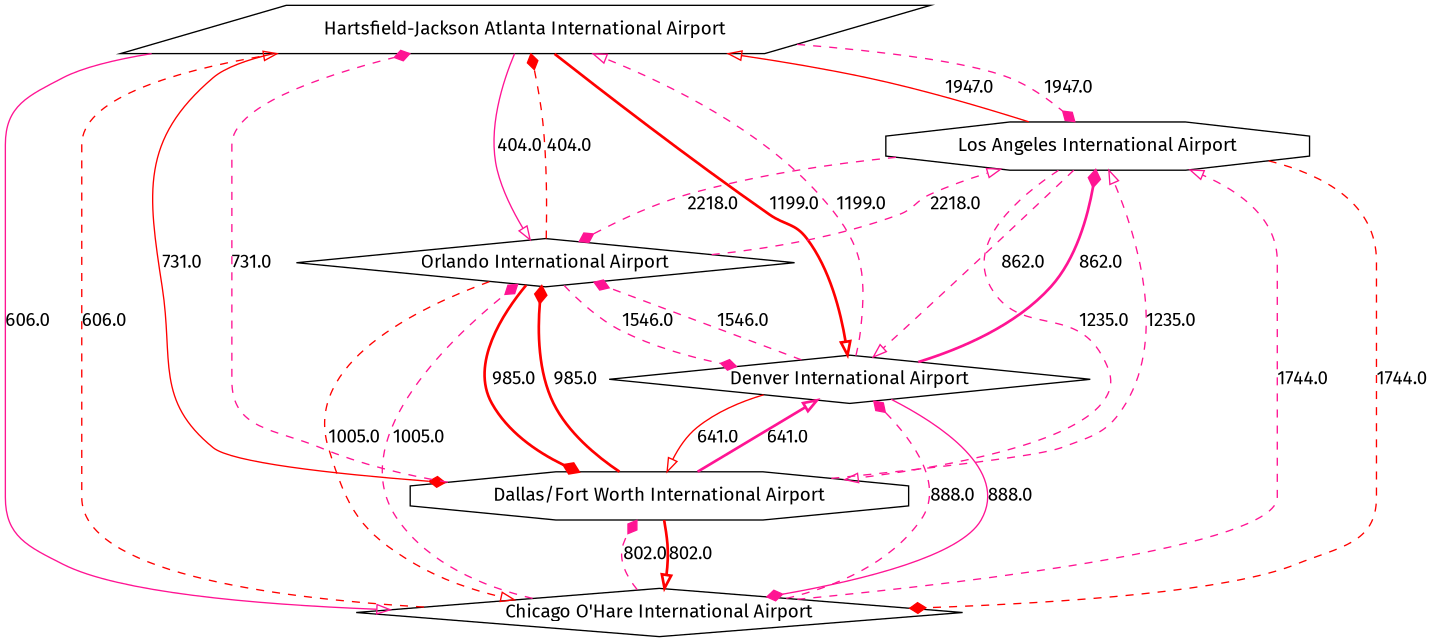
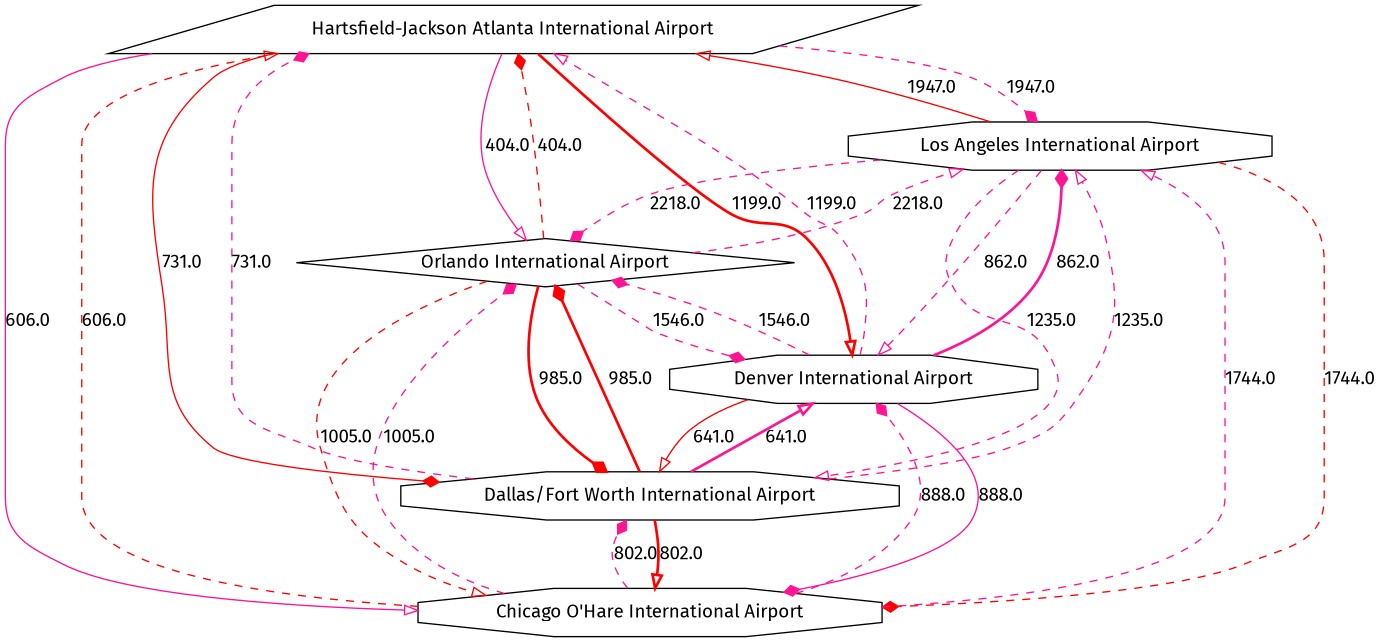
node "Denver International Airport": shape diamond -> octagon
node "Chicago O'Hare International Airport": shape diamond -> octagon
